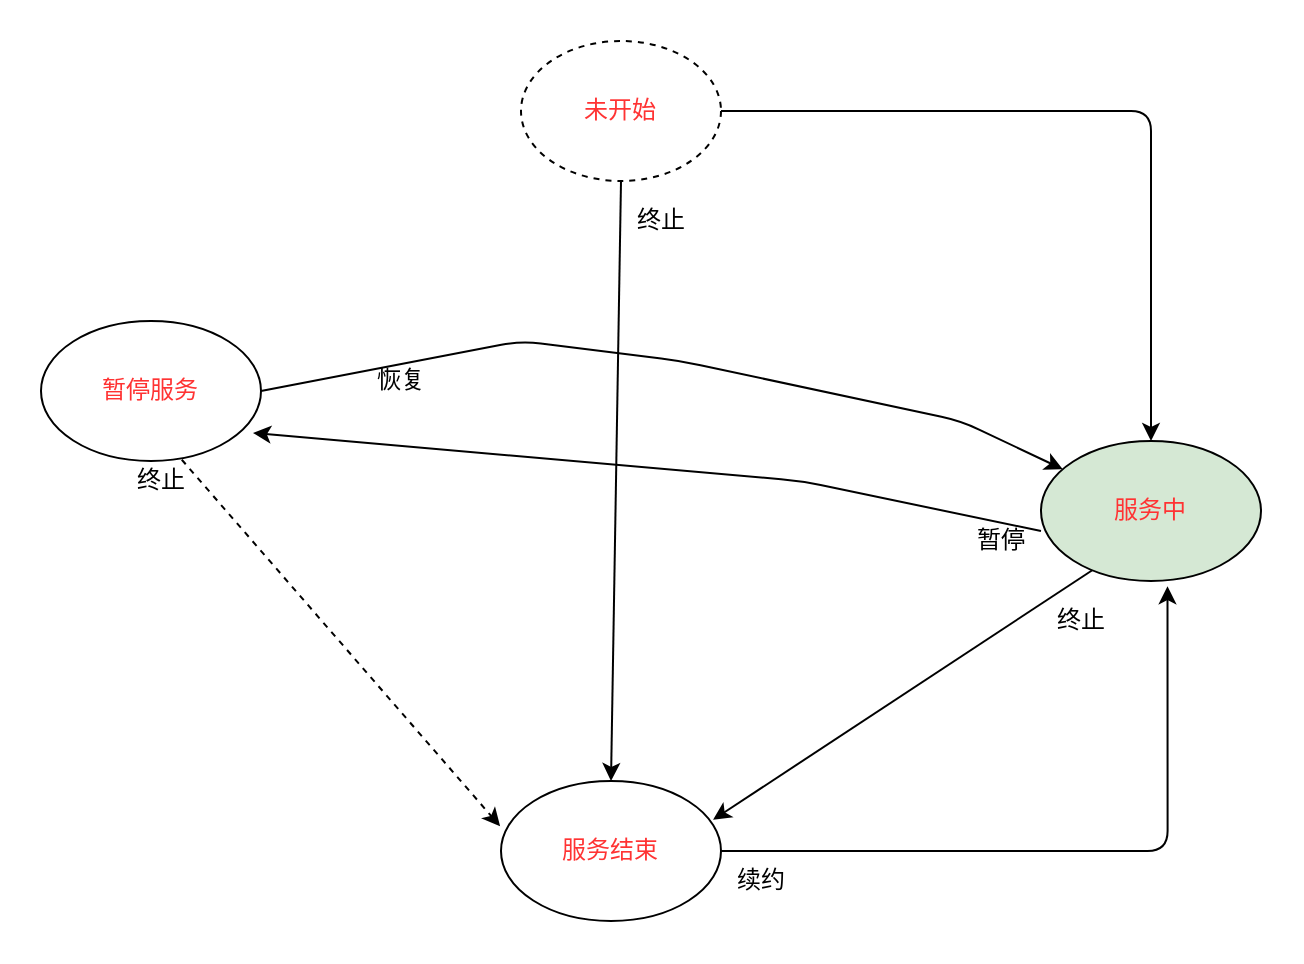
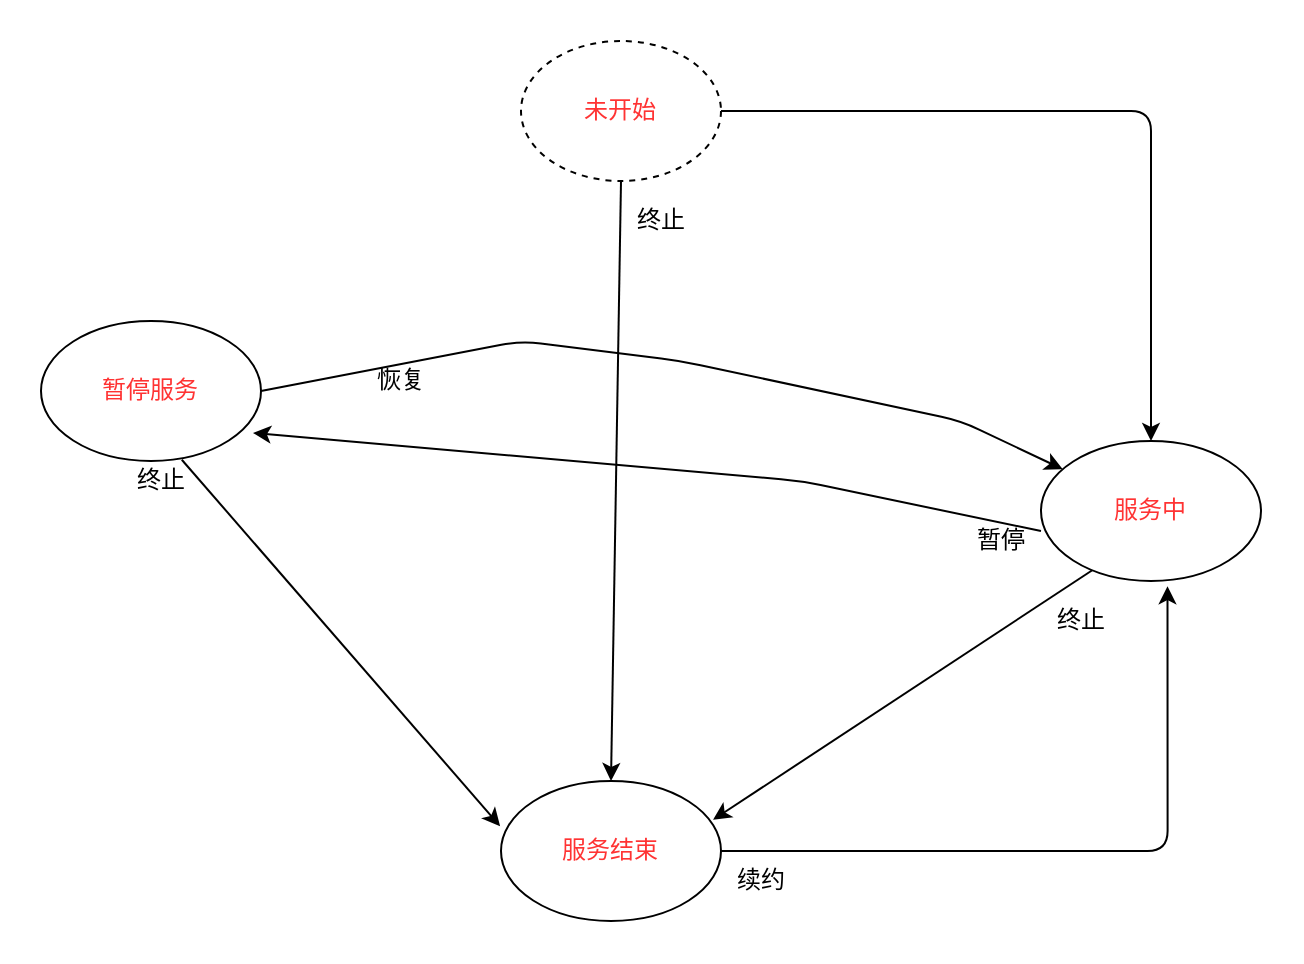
node "服务中": fillcolor #d5e8d4 -> #ffffff
edge "暂停服务" -> "服务结束": style dashed -> solid
